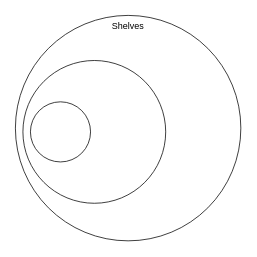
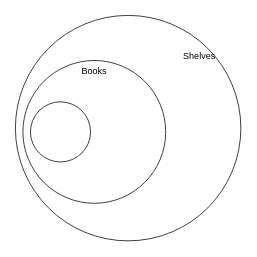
node "Shelves": moved (128, 27) -> (199, 57)
node "Books": added
